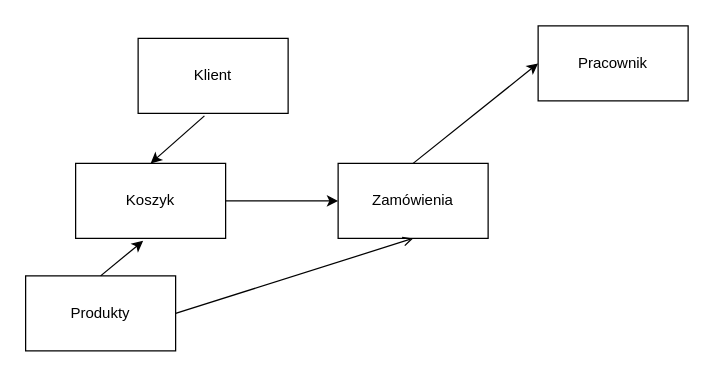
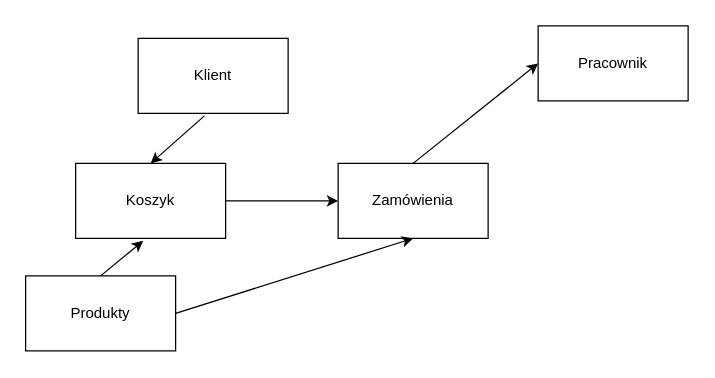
edge "Produkty" -> "Zamówienia": arrowhead open -> classic
